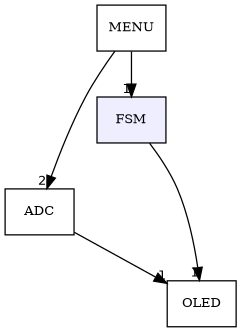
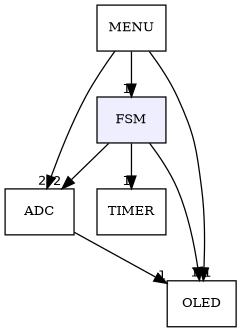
edge "MENU" -> "OLED": added
edge "FSM" -> "ADC": added
node "TIMER": added
